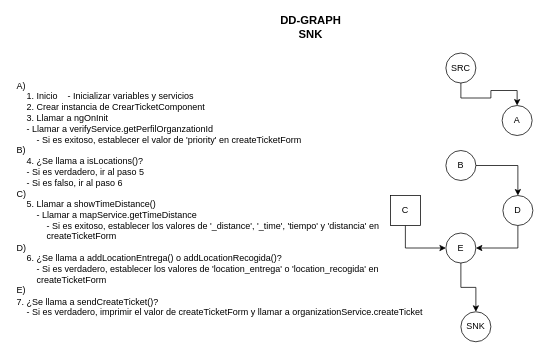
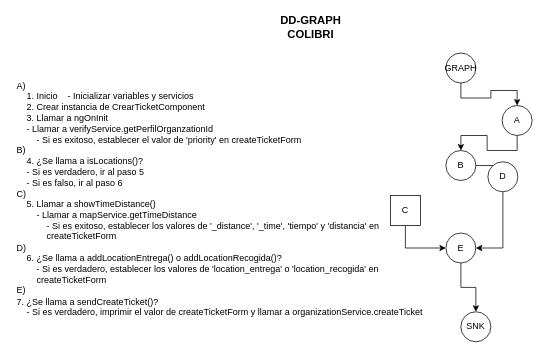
node "DD-GRAPH SNK": label "DD-GRAPH SNK" -> "DD-GRAPH COLIBRI"
node "SRC": label "SRC" -> "GRAPH"
edge "A" -> "B": added
node "D": moved (518, 210) -> (503, 177)
